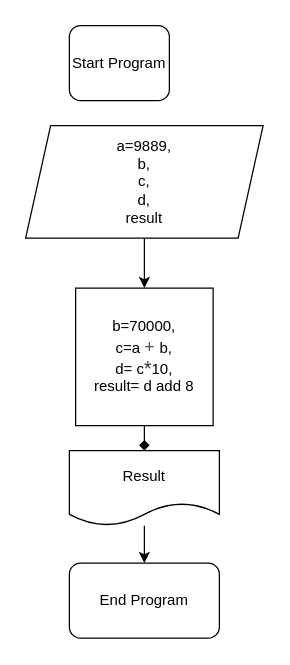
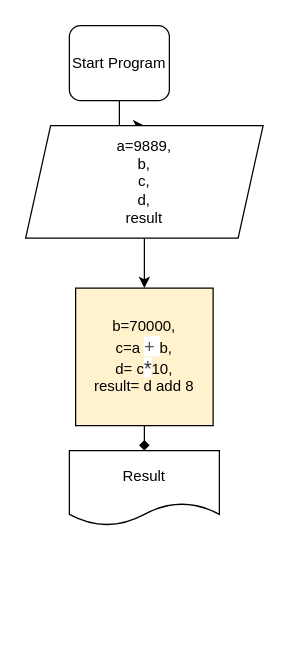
edge "Start Program" -> "a=9889, b, c, d, result": added
node "b=70000, c=a + b, d= c*10, result= d add 8": fillcolor #ffffff -> #fff2cc
edge "Result" -> "End Program": removed
node "End Program": removed
